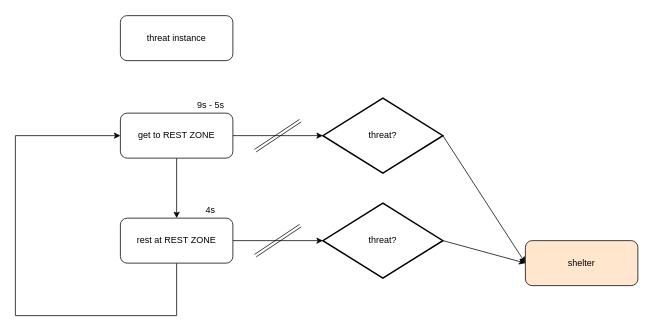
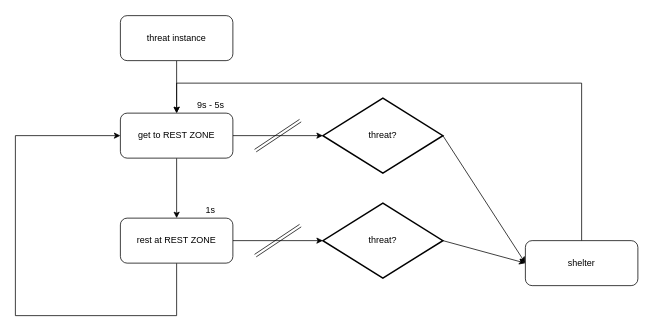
edge "threat instance" -> "get to REST ZONE": added
edge "shelter" -> "get to REST ZONE": added
node "4s": label "4s" -> "1s"
node "shelter": fillcolor #ffe6cc -> #ffffff
